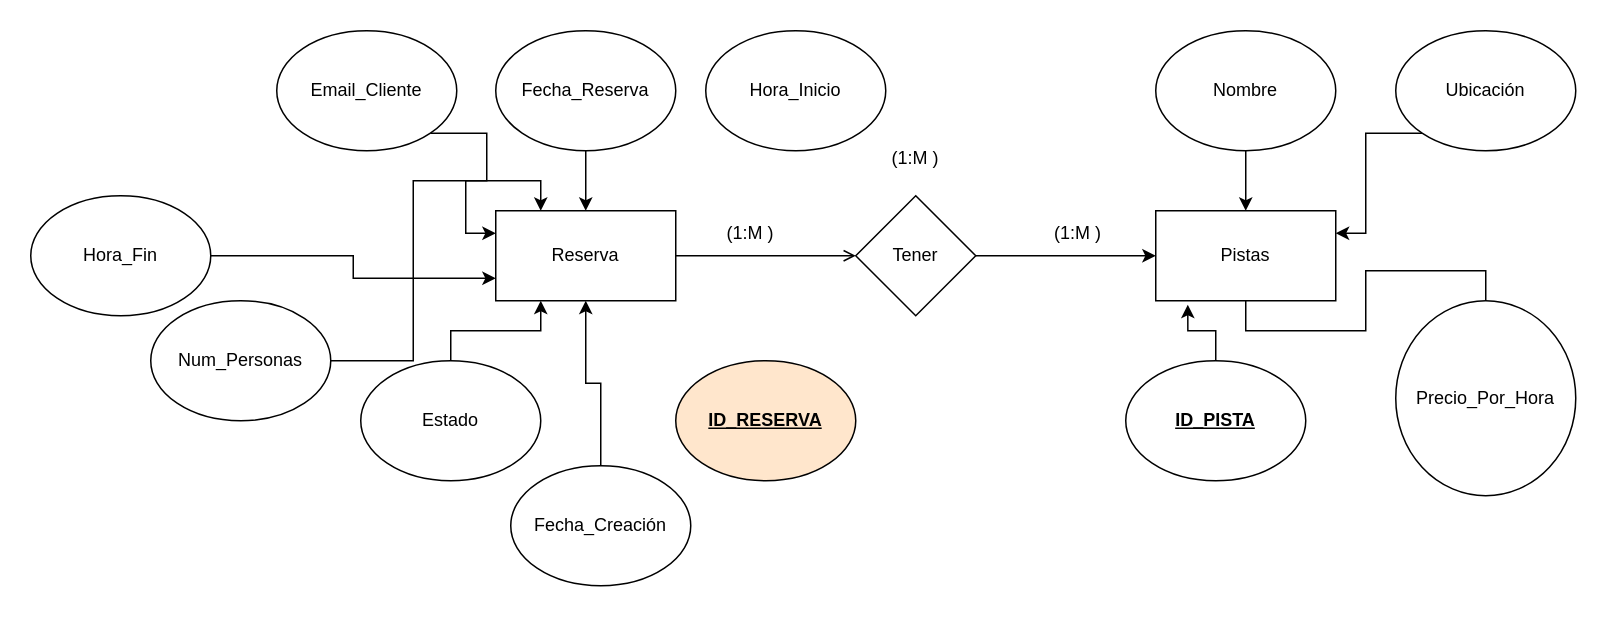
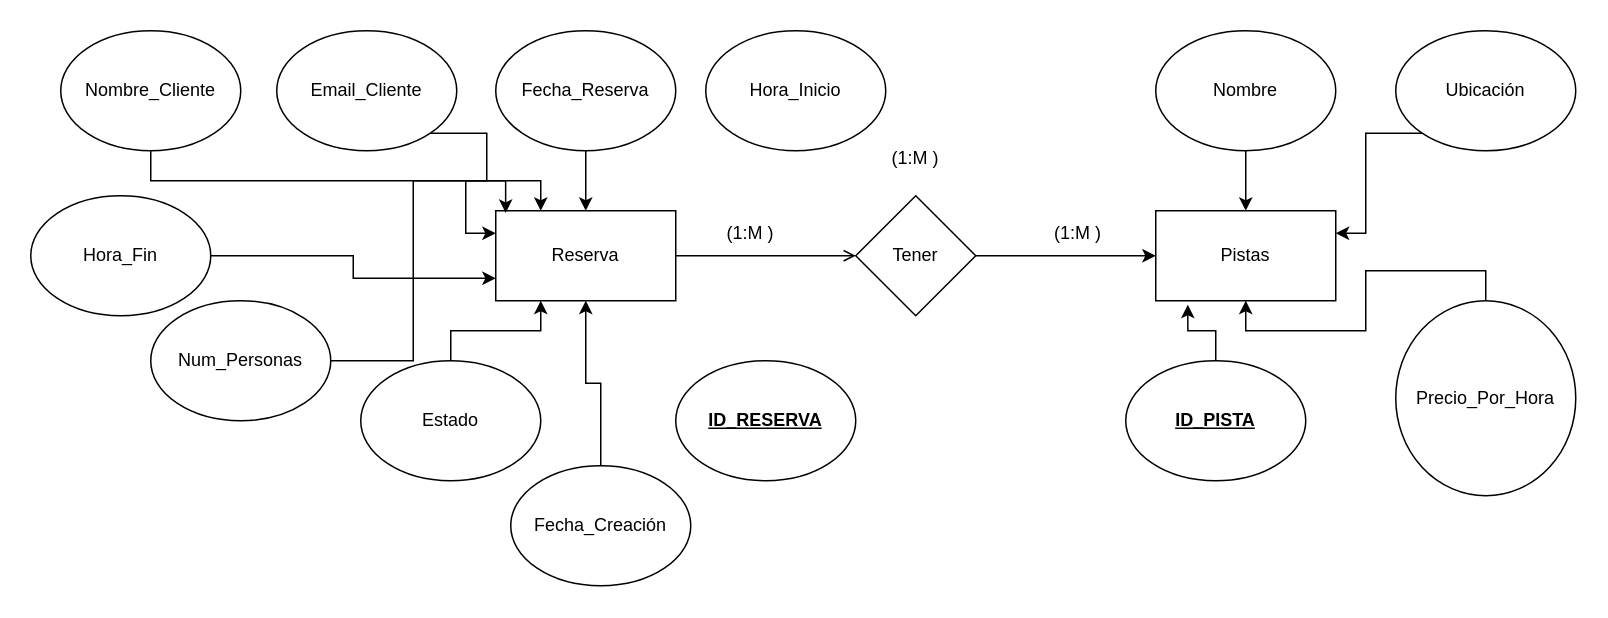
node "Nombre_Cliente": added
edge "Nombre_Cliente" -> "Reserva": added
edge "Pistas" -- "Precio_Por_Hora": arrowhead none -> classic
node "ID_RESERVA": fillcolor #ffe6cc -> #ffffff
